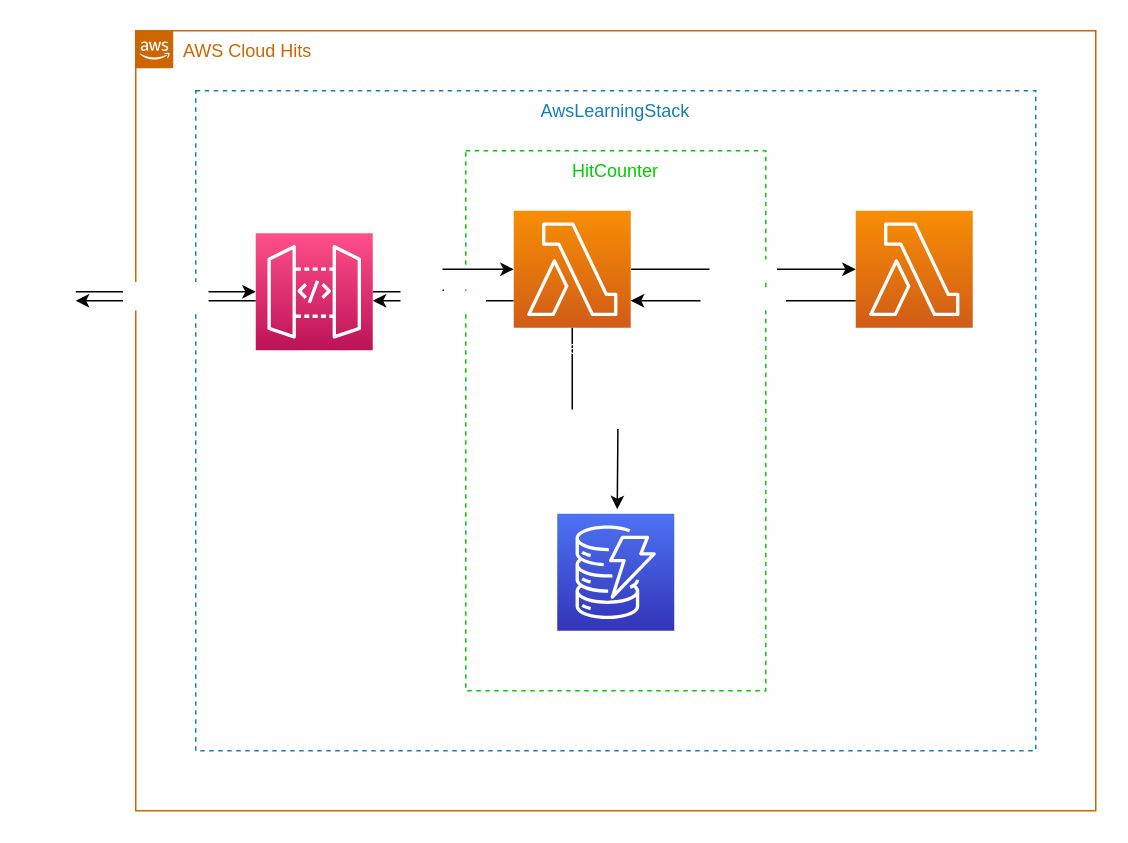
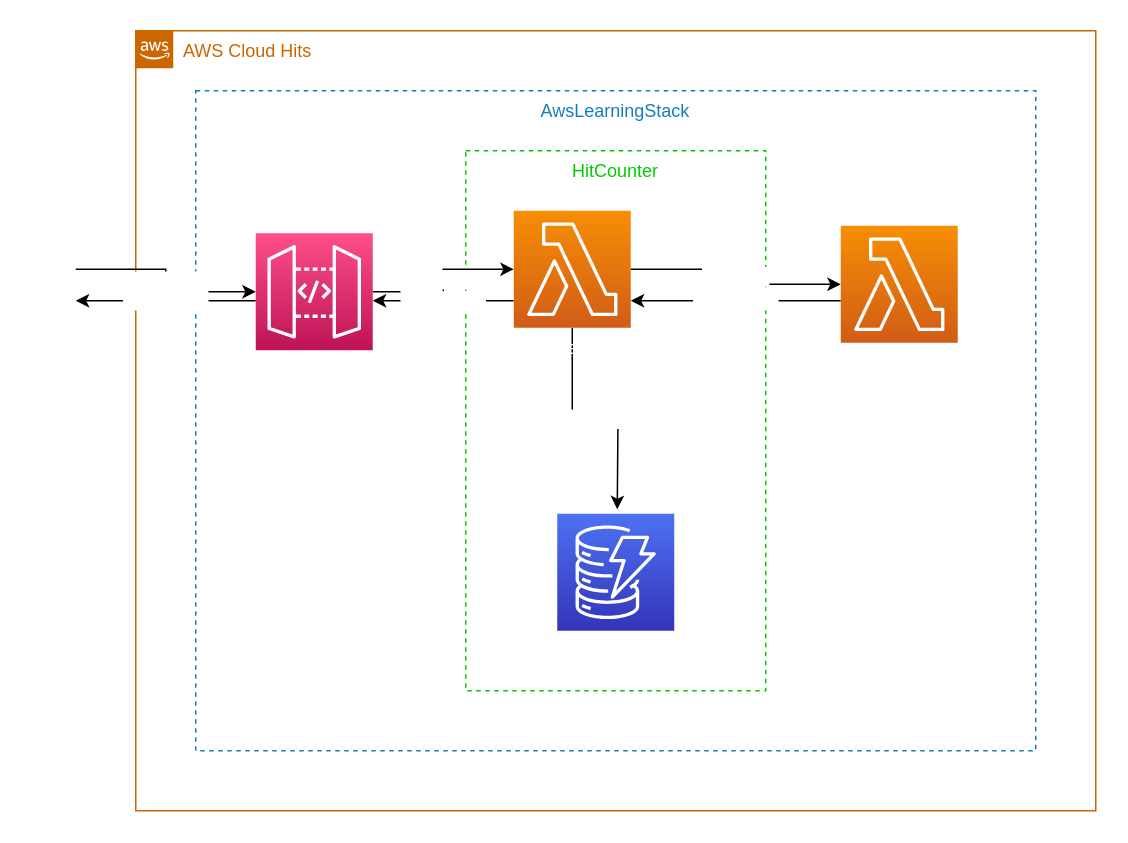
node "HelloHandlerJs": moved (914, 269) -> (899, 284)
node "User": moved (53, 292) -> (53, 269)
